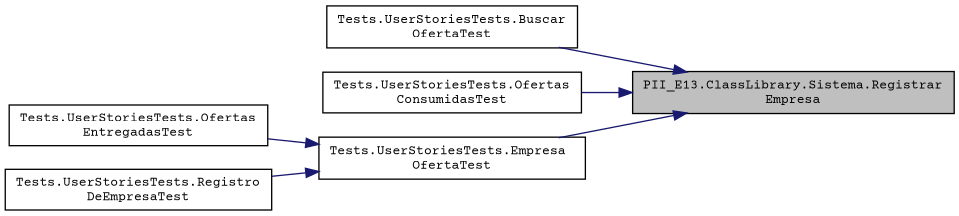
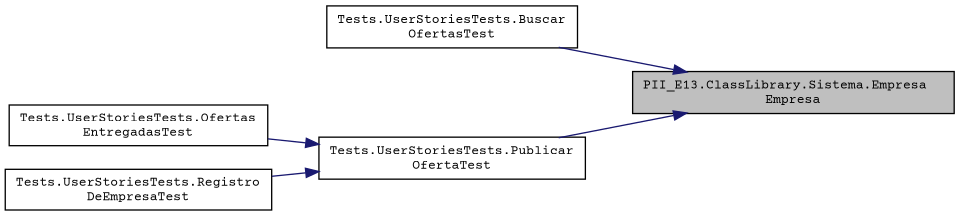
node "Tests.UserStoriesTests.Buscar OfertaTest": label "Tests.UserStoriesTests.Buscar OfertaTest" -> "Tests.UserStoriesTests.Buscar OfertasTest"
node "Tests.UserStoriesTests.Ofertas ConsumidasTest": removed
node "PII_E13.ClassLibrary.Sistema.Registrar Empresa": label "PII_E13.ClassLibrary.Sistema.Registrar Empresa" -> "PII_E13.ClassLibrary.Sistema.Empresa Empresa"
node "Tests.UserStoriesTests.Empresa OfertaTest": label "Tests.UserStoriesTests.Empresa OfertaTest" -> "Tests.UserStoriesTests.Publicar OfertaTest"
